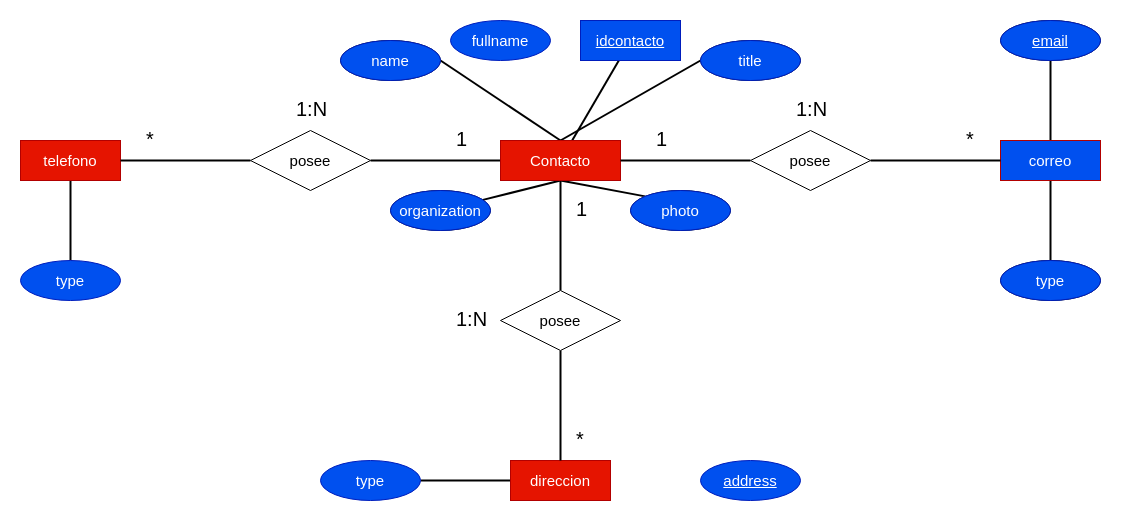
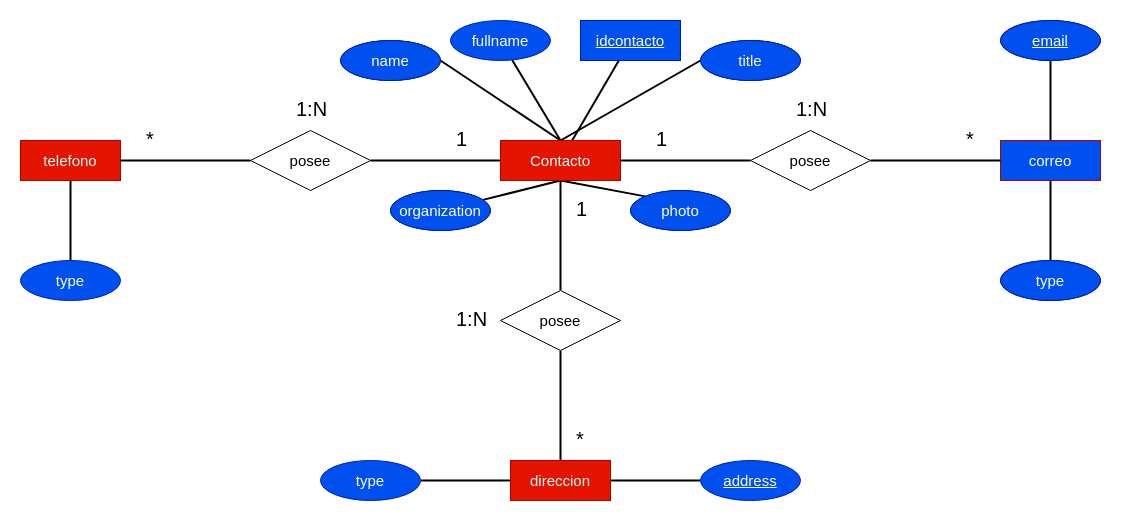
edge "fullname" -- "Contacto": added
edge "direccion" -- "address": added
